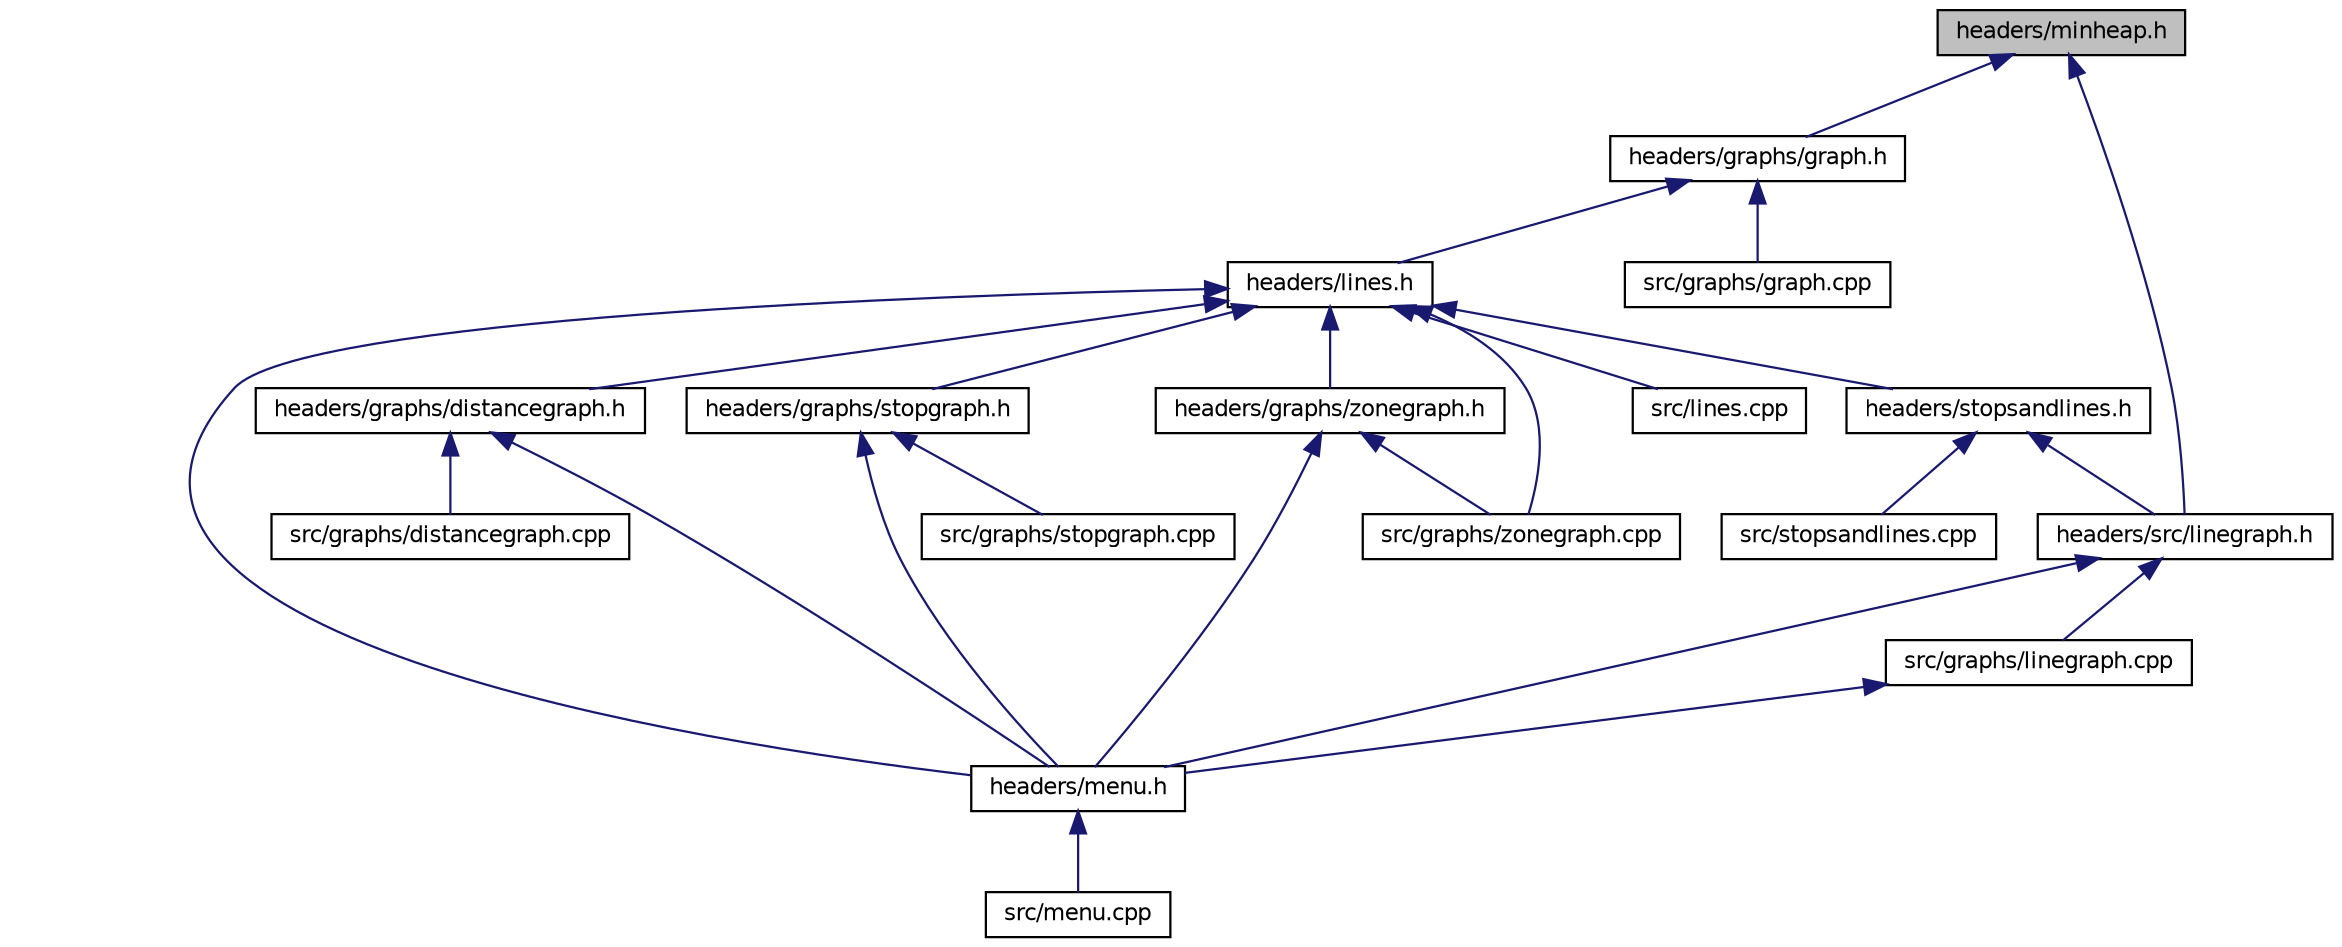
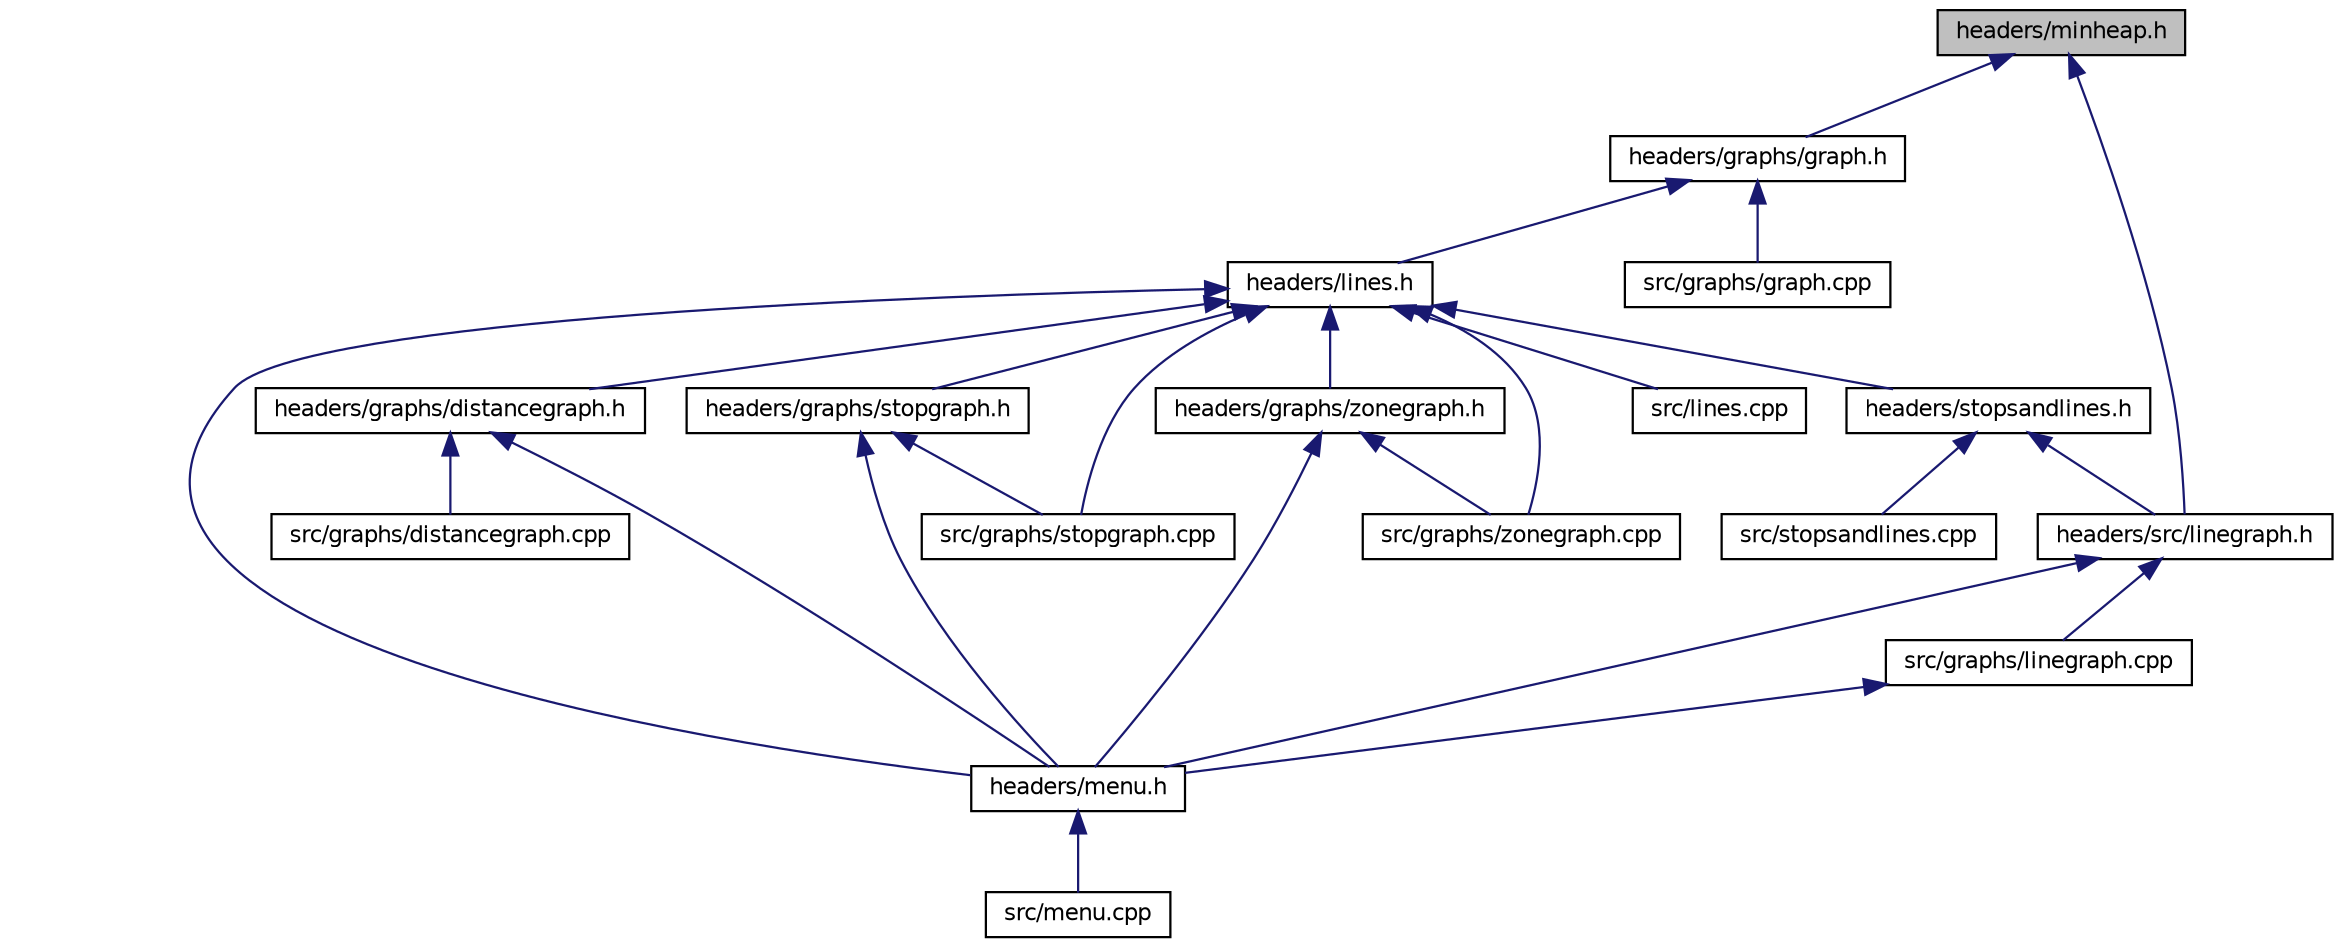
edge "src/graphs/stopgraph.cpp" -> "headers/lines.h": added
